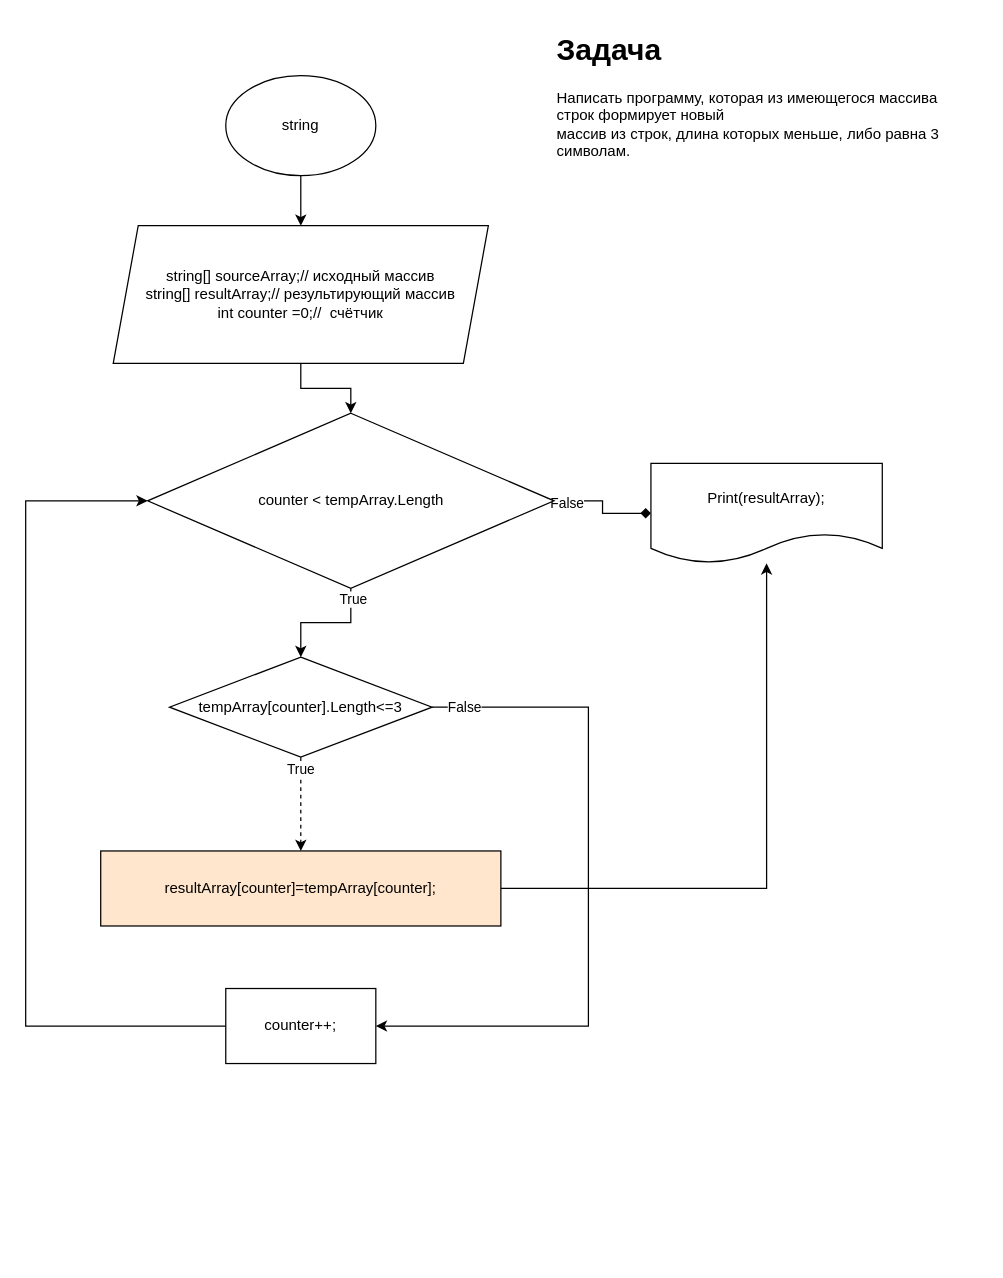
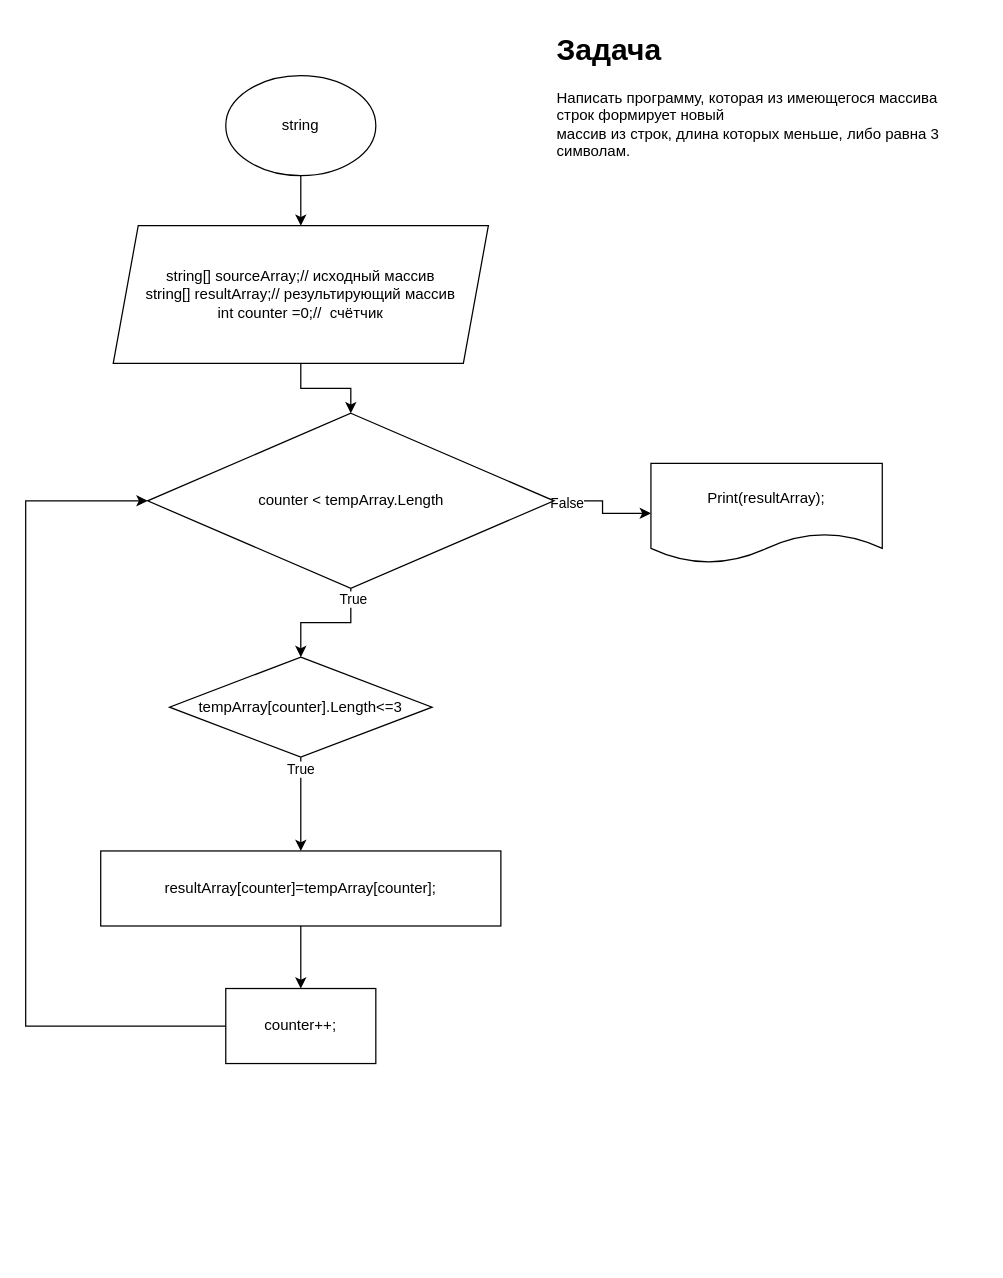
edge "counter < tempArray.Length" -> "Print(resultArray);": arrowhead diamond -> classic
edge "tempArray[counter].Length<=3" -> "resultArray[counter]=tempArray[counter];": style dashed -> solid
edge "resultArray[counter]=tempArray[counter];" -> "Print(resultArray);": now "resultArray[counter]=tempArray[counter];" -> "counter++;"
node "resultArray[counter]=tempArray[counter];": fillcolor #ffe6cc -> #ffffff
edge "tempArray[counter].Length<=3" -> "counter++;": removed, label "False"
